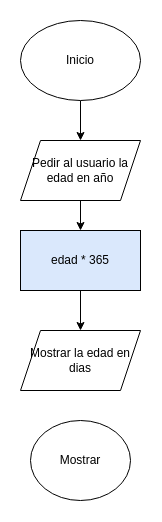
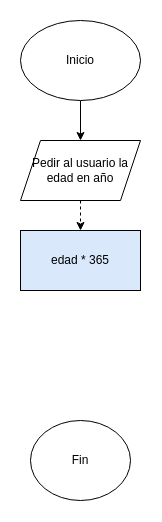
edge "Pedir al usuario la edad en año" -> "edad * 365": style solid -> dashed
edge "edad * 365" -> "Mostrar la edad en dias": removed
node "Mostrar la edad en dias": removed
node "Mostrar": label "Mostrar" -> "Fin"
